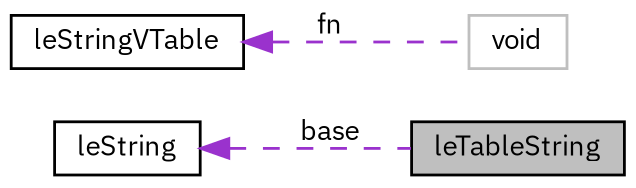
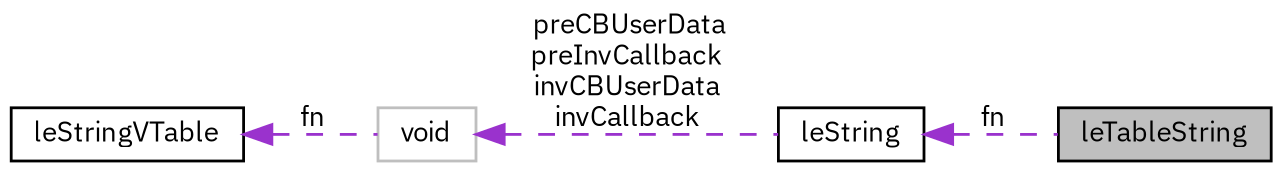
edge "leTableString" -> "leString": label " base" -> " fn"
edge "leString" -> "void": added, label "preCBUserData preInvCallback invCBUserData invCallback"
